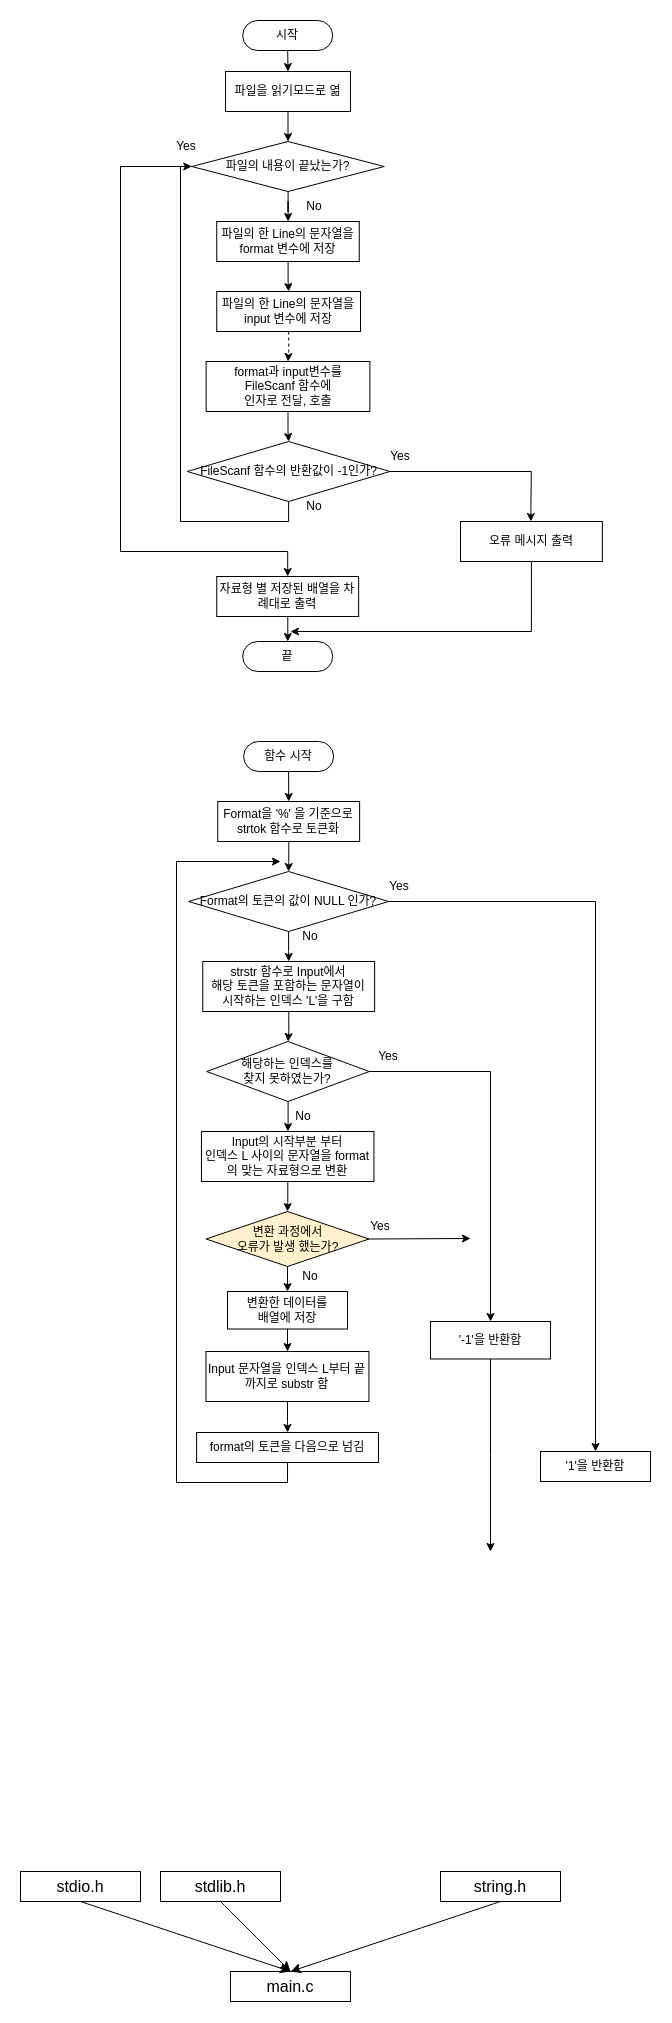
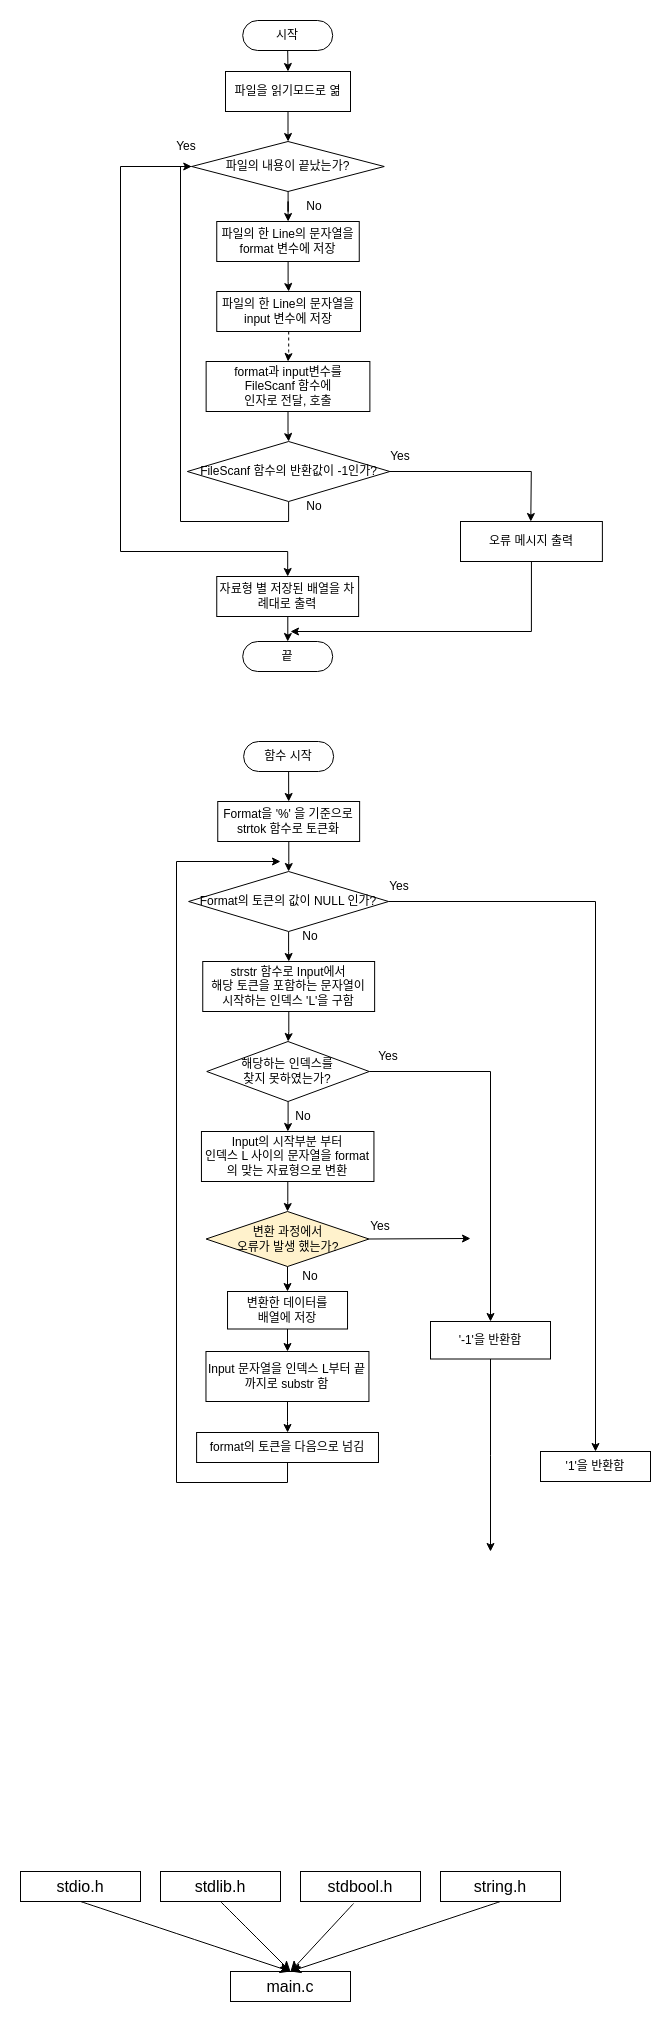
node "stdbool.h": added
edge "stdbool.h" -> "main.c": added
